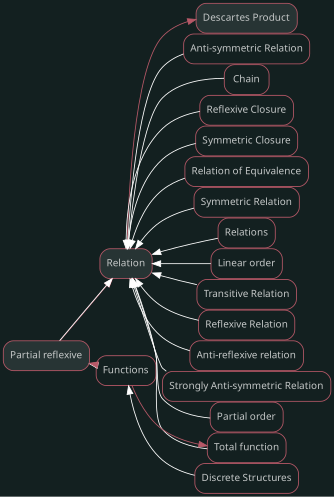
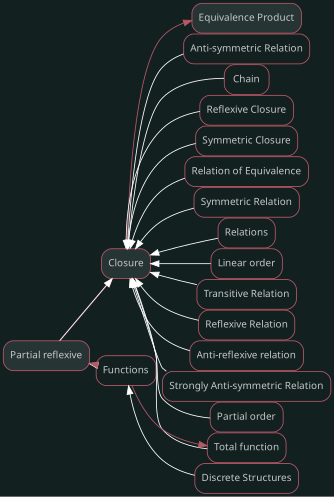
node "Descartes Product": label "Descartes Product" -> "Equivalence Product"
node "Relation": label "Relation" -> "Closure"
